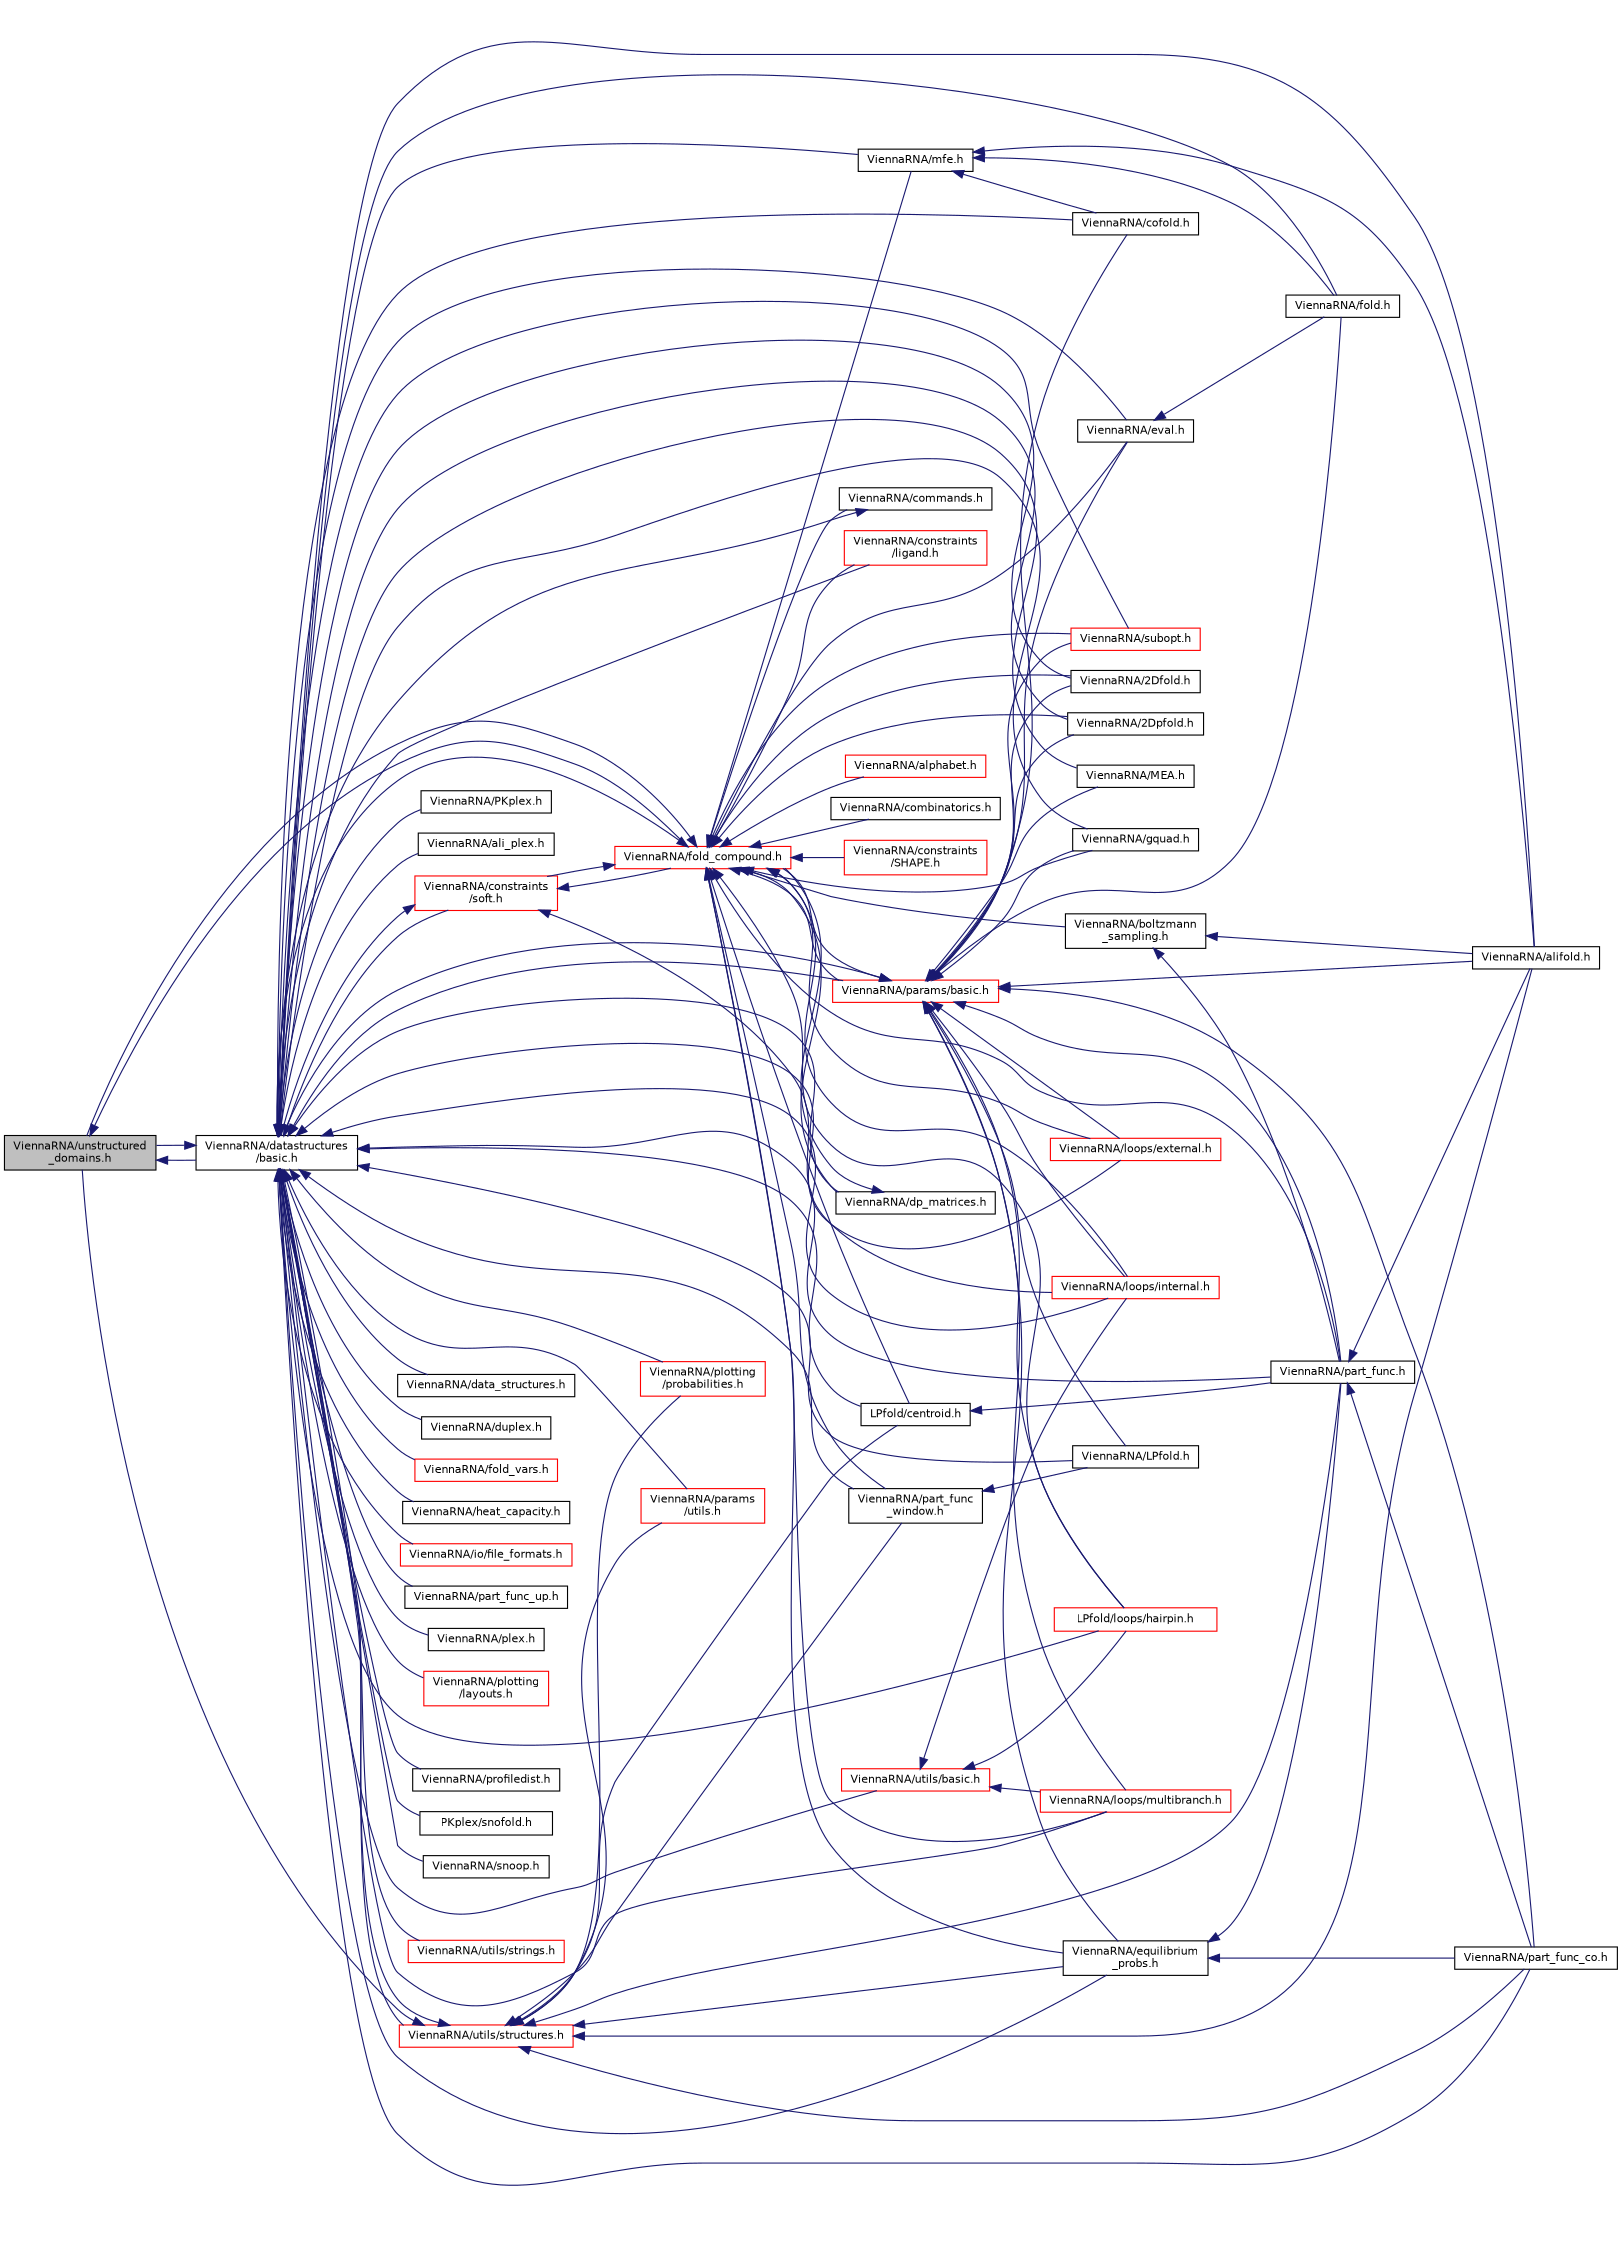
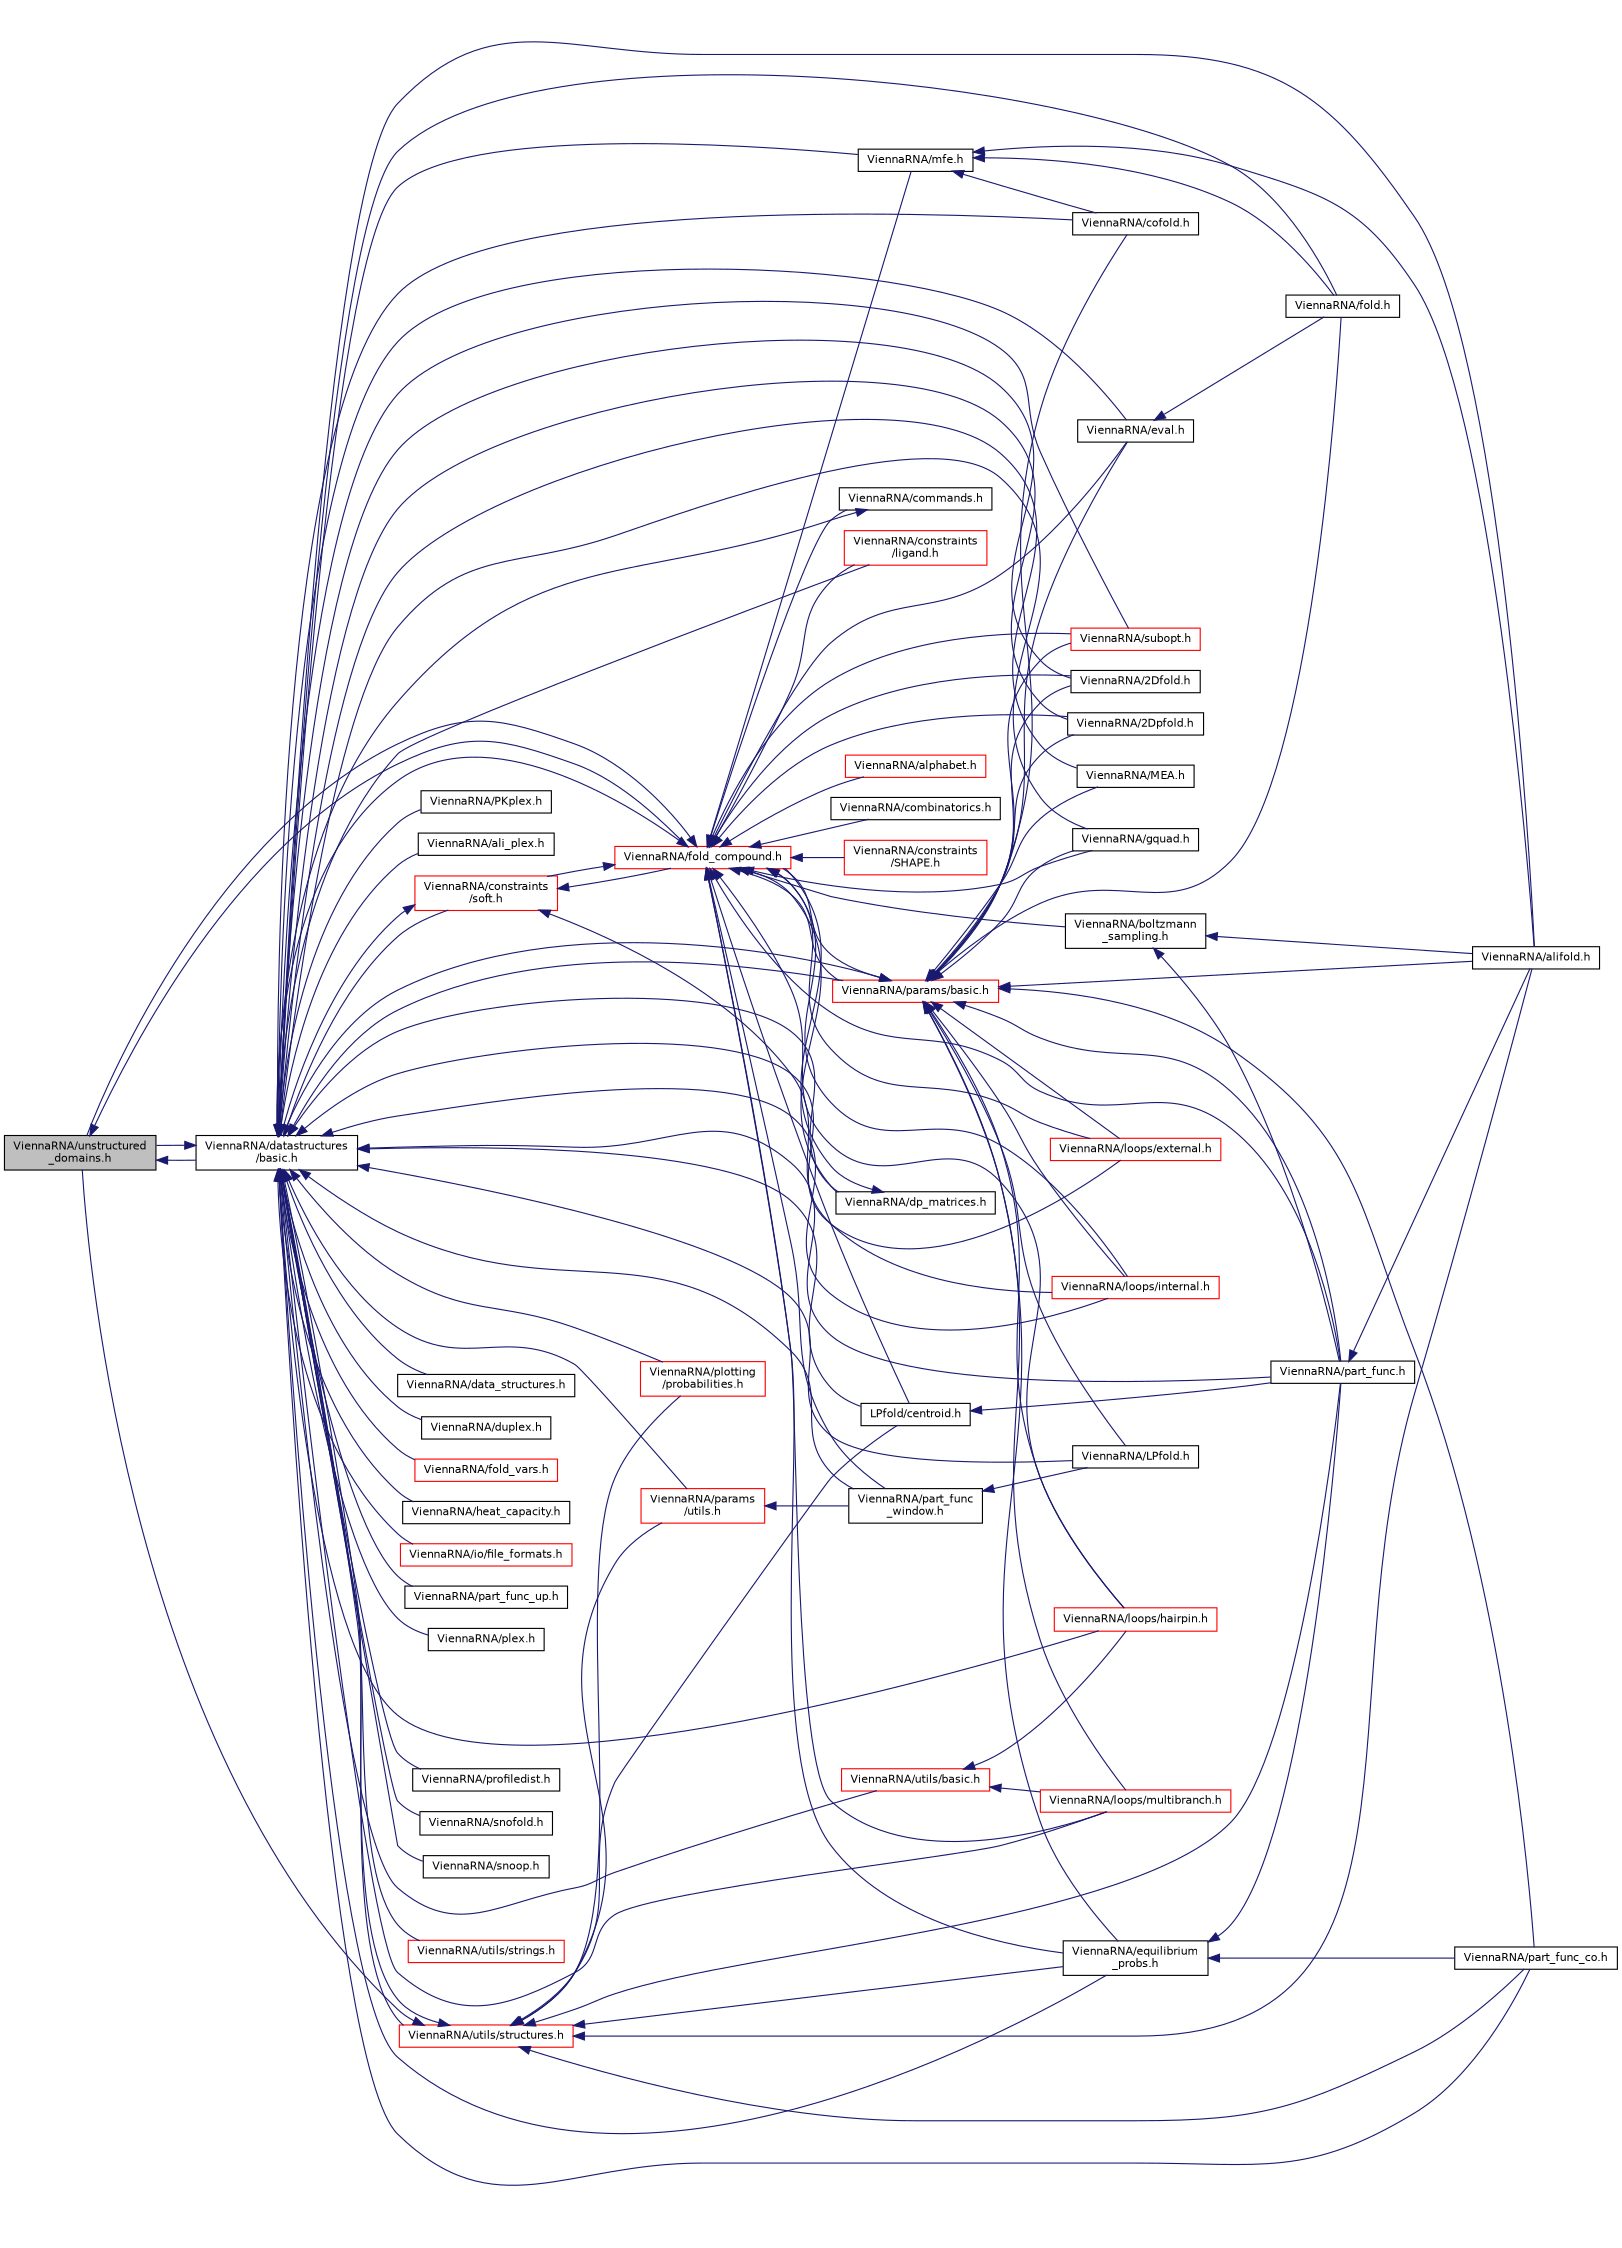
edge "ViennaRNA/loops/internal.h" -> "ViennaRNA/utils/basic.h": removed
node "LPfold/loops/hairpin.h": label "LPfold/loops/hairpin.h" -> "ViennaRNA/loops/hairpin.h"
edge "ViennaRNA/part_func_co.h" -> "ViennaRNA/part_func.h": removed
node "ViennaRNA/plotting /layouts.h": removed
edge "ViennaRNA/part_func _window.h" -> "ViennaRNA/utils/structures.h": now "ViennaRNA/part_func _window.h" -> "ViennaRNA/params /utils.h"
node "PKplex/snofold.h": label "PKplex/snofold.h" -> "ViennaRNA/snofold.h"
